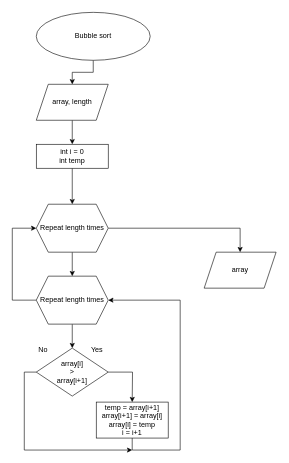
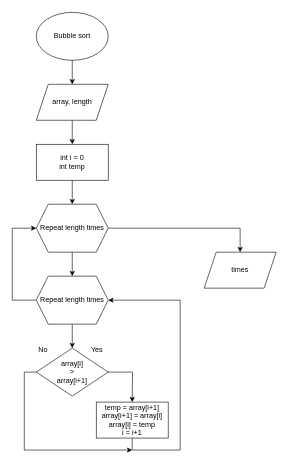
node "Bubble sort": size 114x48 -> 72x48
node "int i = 0 int temp": size 72x24 -> 72x36
node "array": label "array" -> "times"
